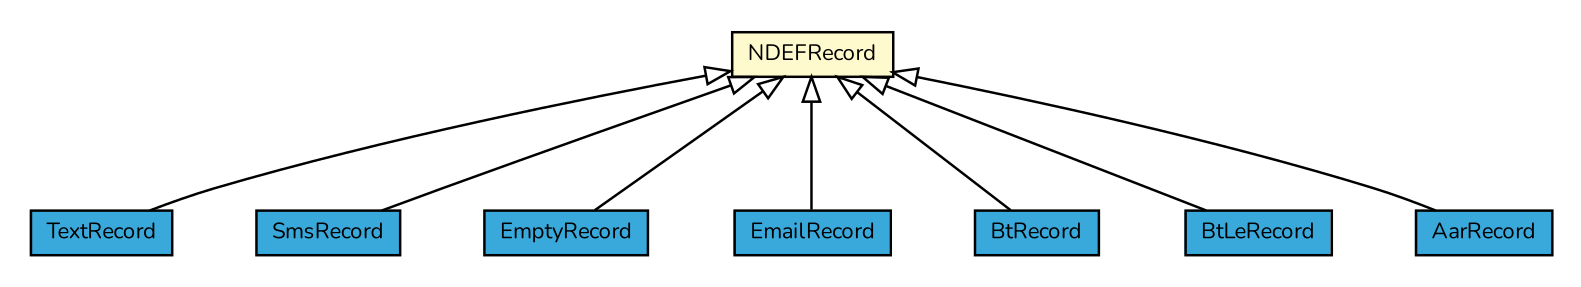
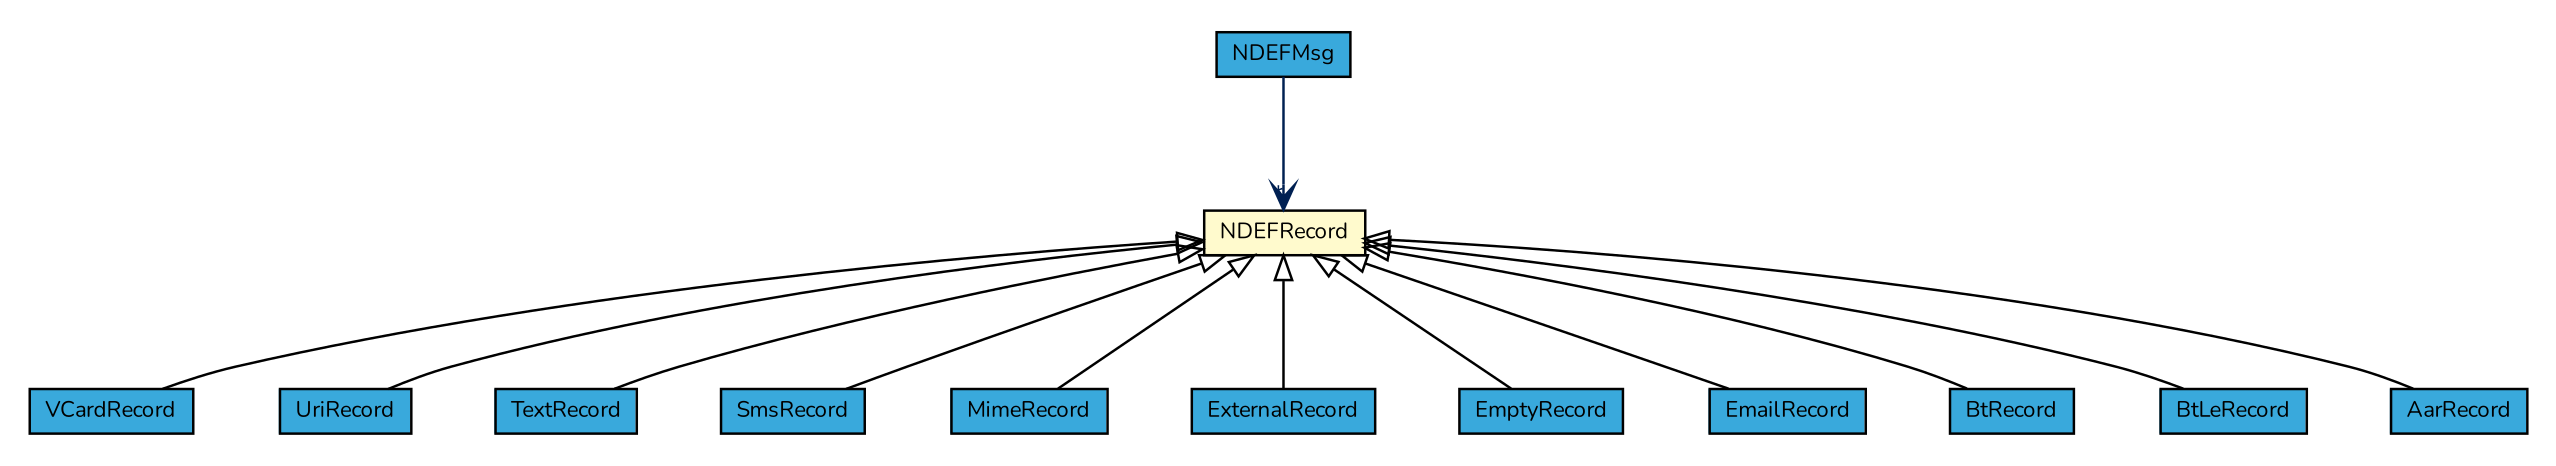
node "NDEFMsg": added
node "VCardRecord": added
node "UriRecord": added
node "MimeRecord": added
node "ExternalRecord": added
